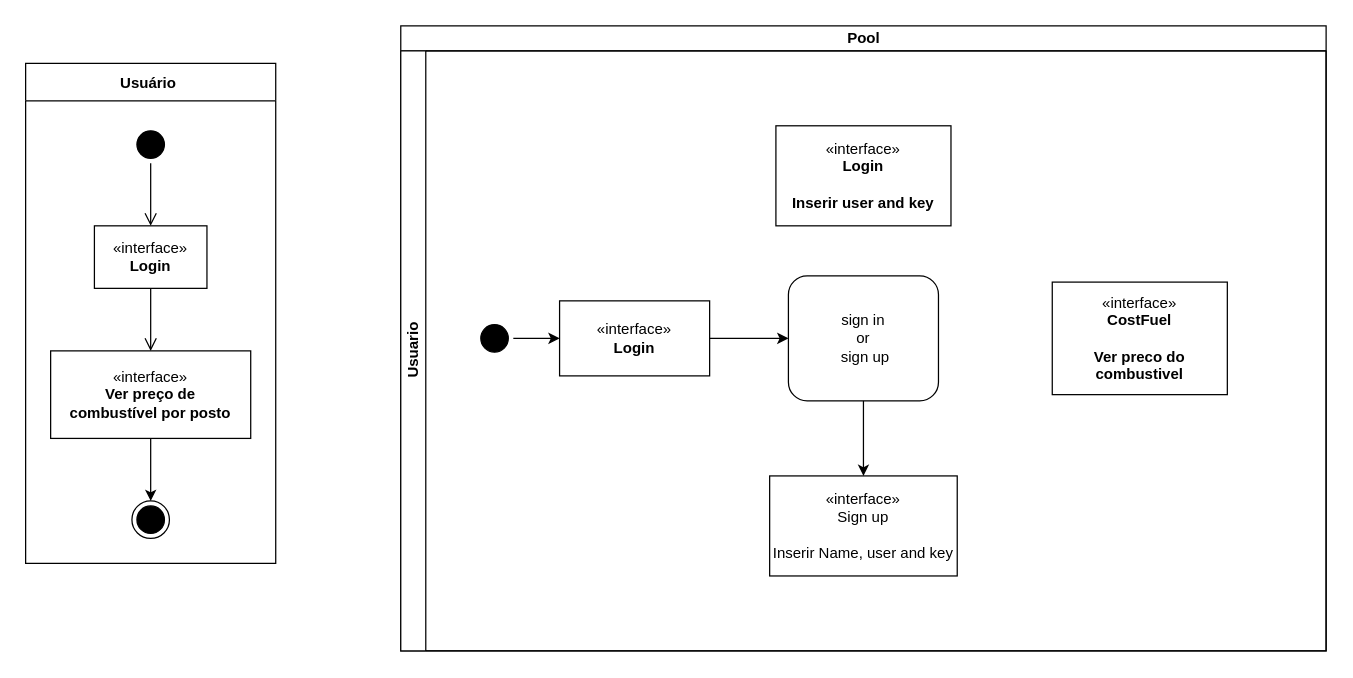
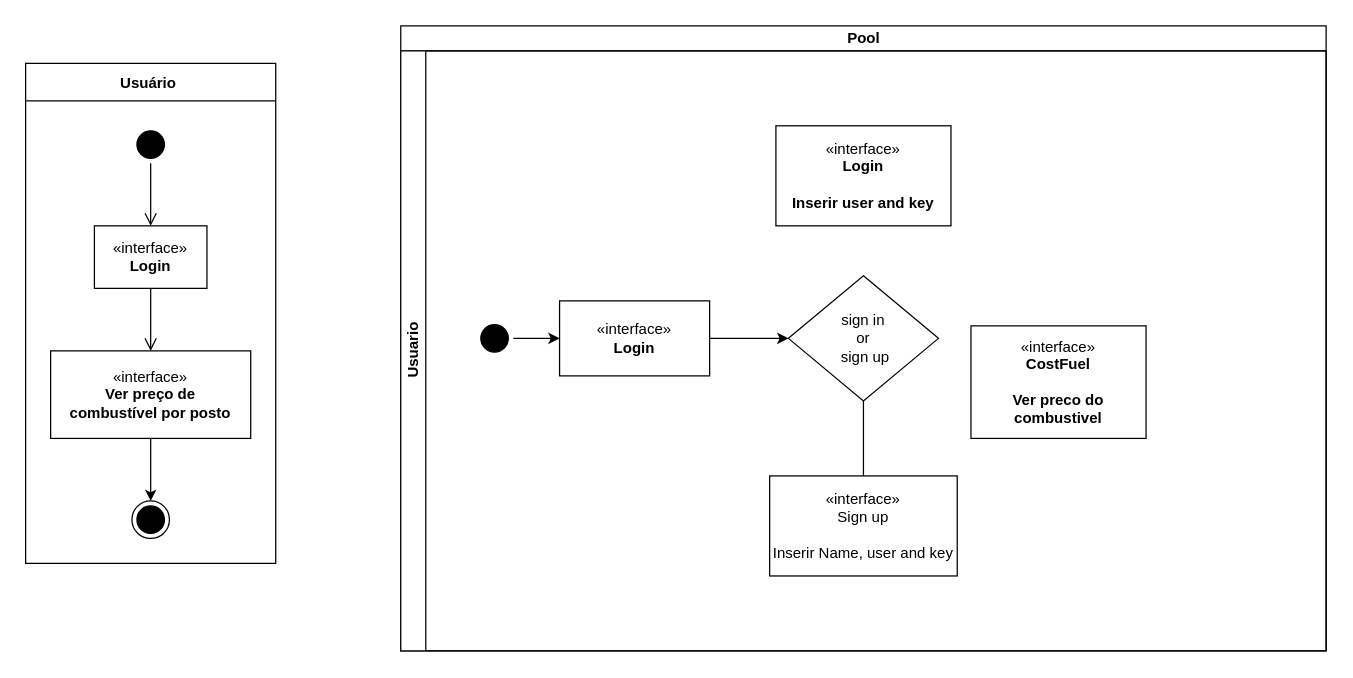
node "sign in or sign up": shape rounded rectangle -> diamond
node "«interface»CostFuel Ver preco do combustivel": moved (1139, 338) -> (1058, 382)
edge "sign in or sign up" -> "«interface» Sign up Inserir Name, user and key": arrowhead classic -> none
